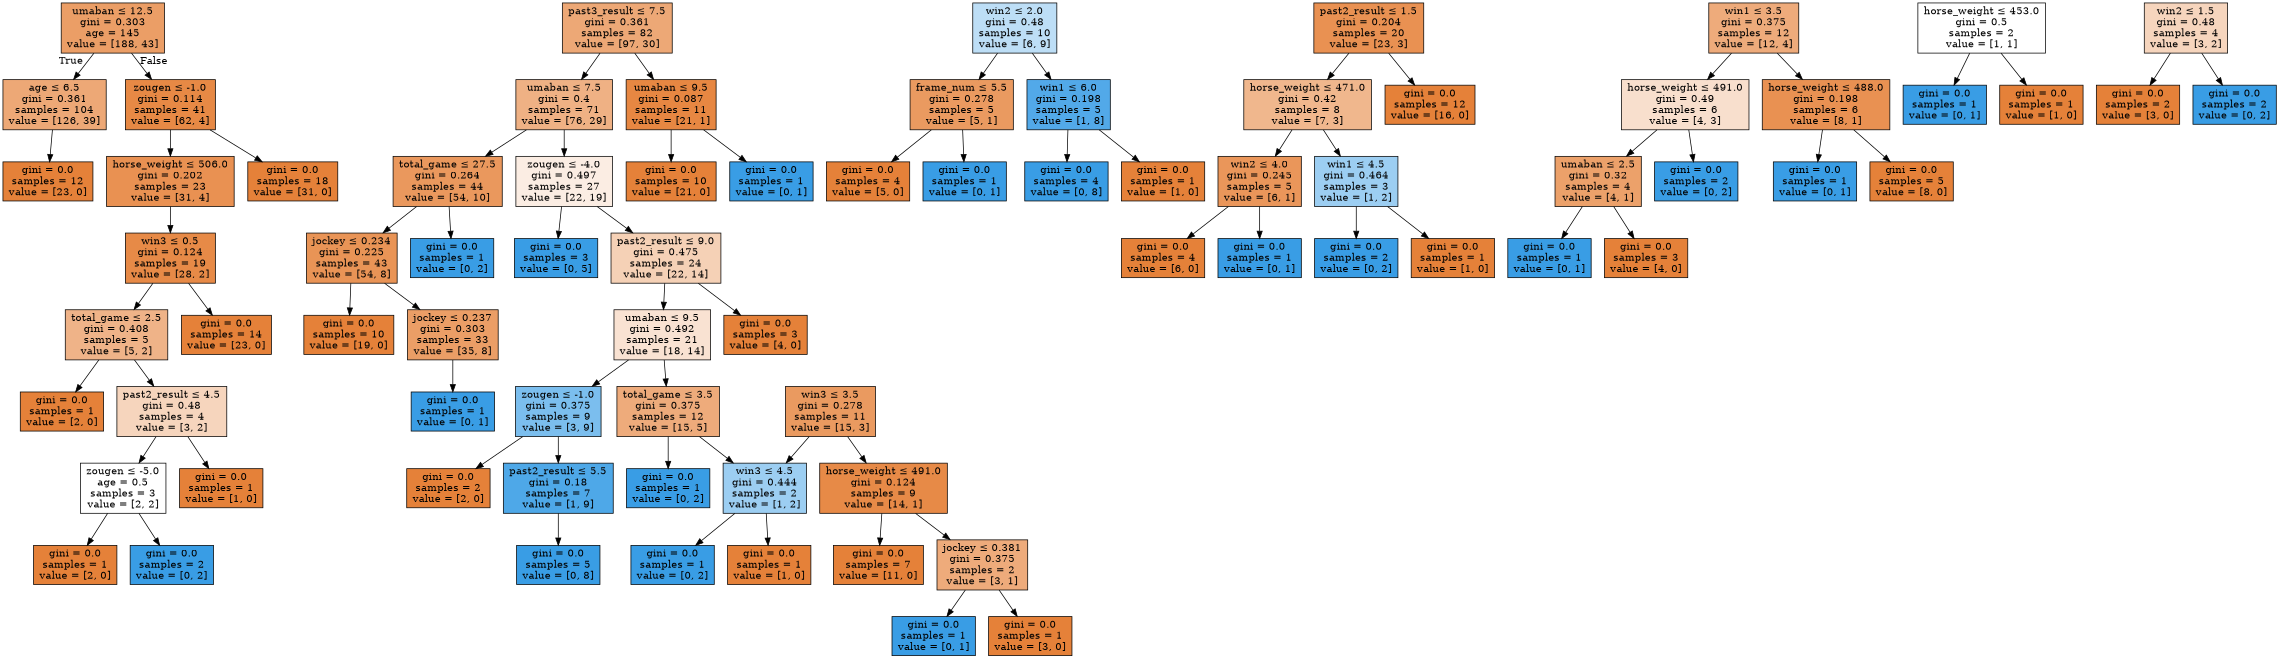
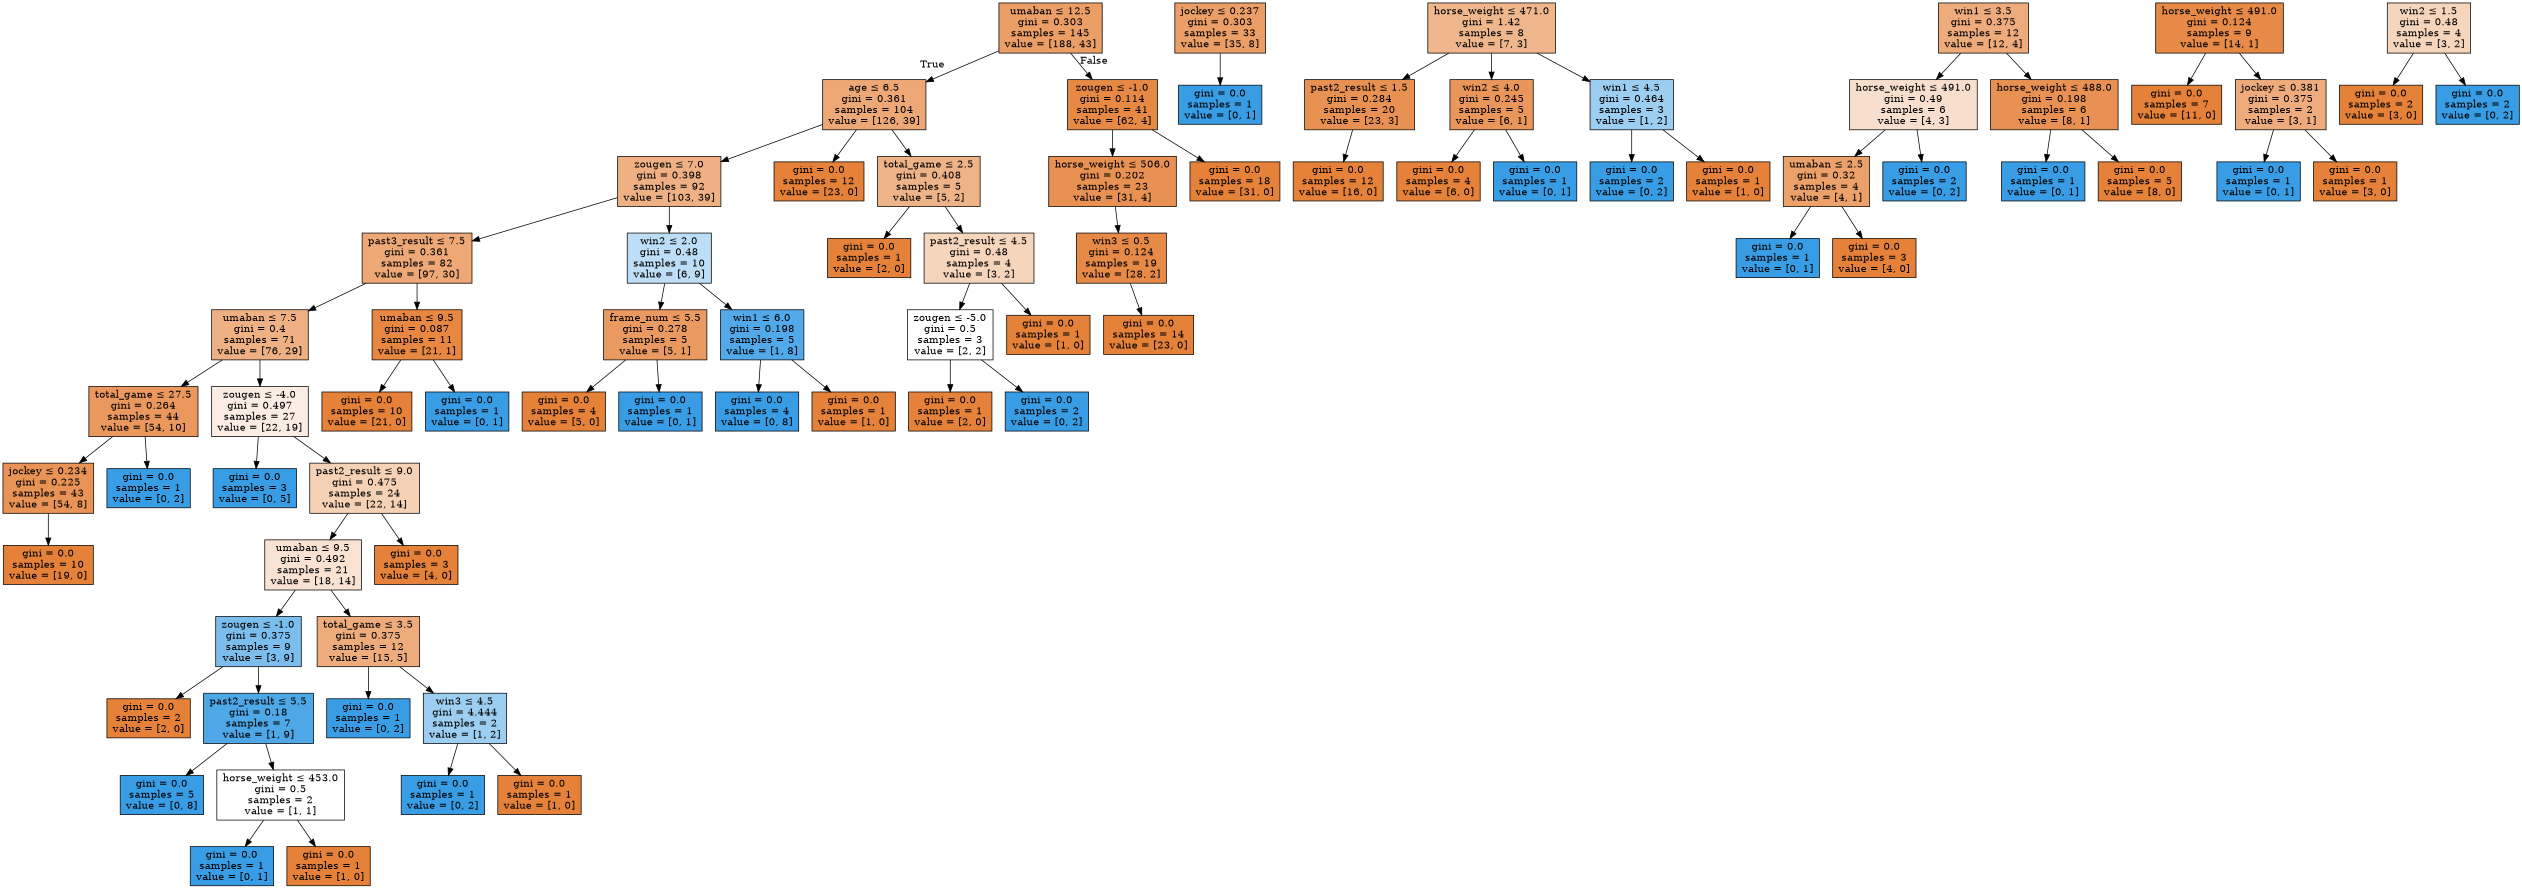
node "past2_result ≤ 1.5": text "gini = 0.204" -> "gini = 0.284"
node "umaban ≤ 12.5": text "age = 145" -> "samples = 145"
edge "past2_result ≤ 1.5" -> "horse_weight ≤ 471.0": reversed
node "horse_weight ≤ 471.0": text "gini = 0.42" -> "gini = 1.42"
node "zougen ≤ 7.0": added
edge "win3 ≤ 0.5" -> "total_game ≤ 2.5": now "age ≤ 6.5" -> "total_game ≤ 2.5"
edge "jockey ≤ 0.234" -> "jockey ≤ 0.237": removed
node "win3 ≤ 3.5": removed
node "zougen ≤ -5.0": text "age = 0.5" -> "gini = 0.5"
node "win3 ≤ 4.5": text "gini = 0.444" -> "gini = 4.444"
edge "past2_result ≤ 5.5" -> "horse_weight ≤ 453.0": added
